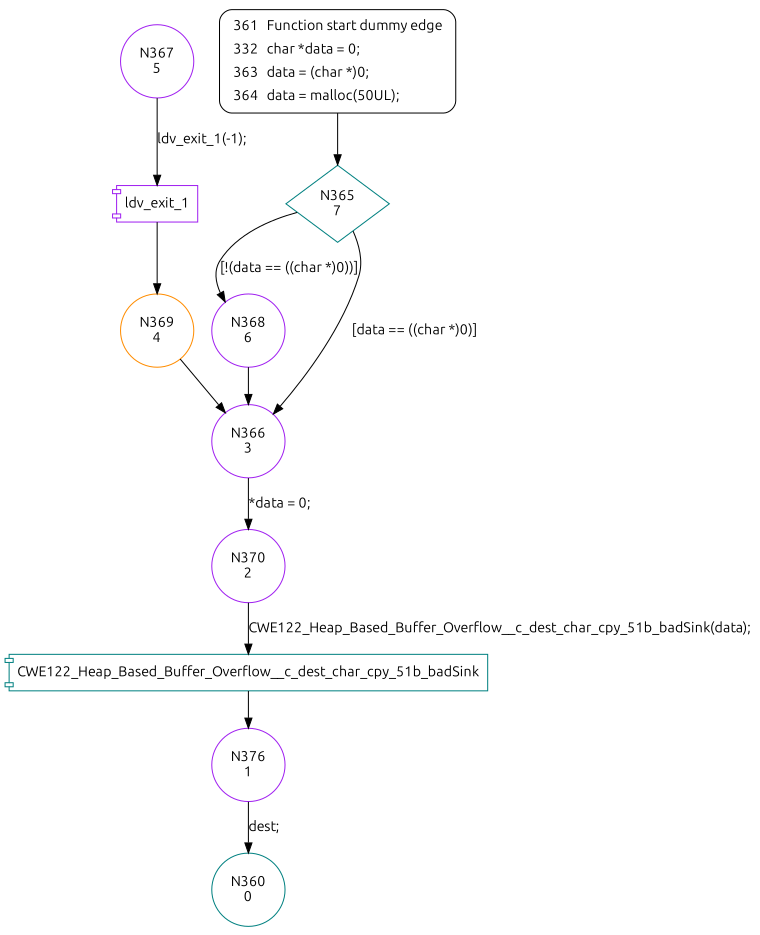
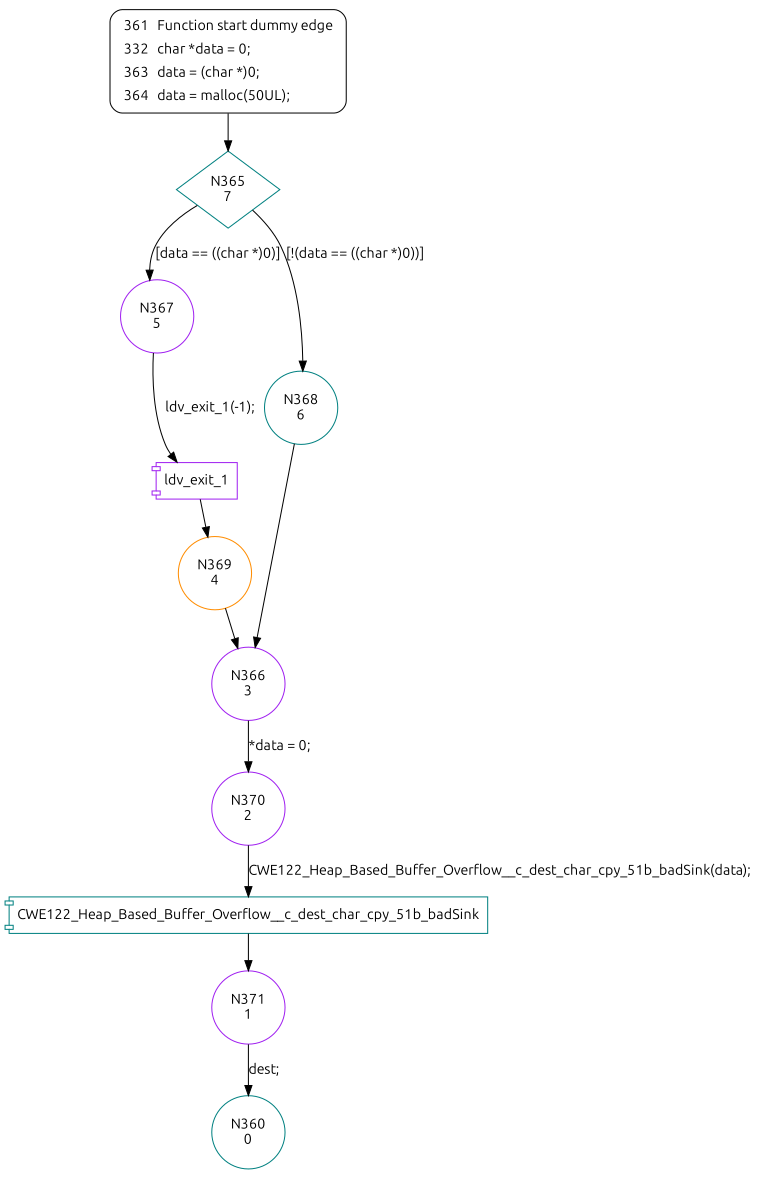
edge "N365 7" -> "N366 3": now "N365 7" -> "N367 5"
node "N368 6": color purple -> teal
node "N376 1": label "N376 1" -> "N371 1"
